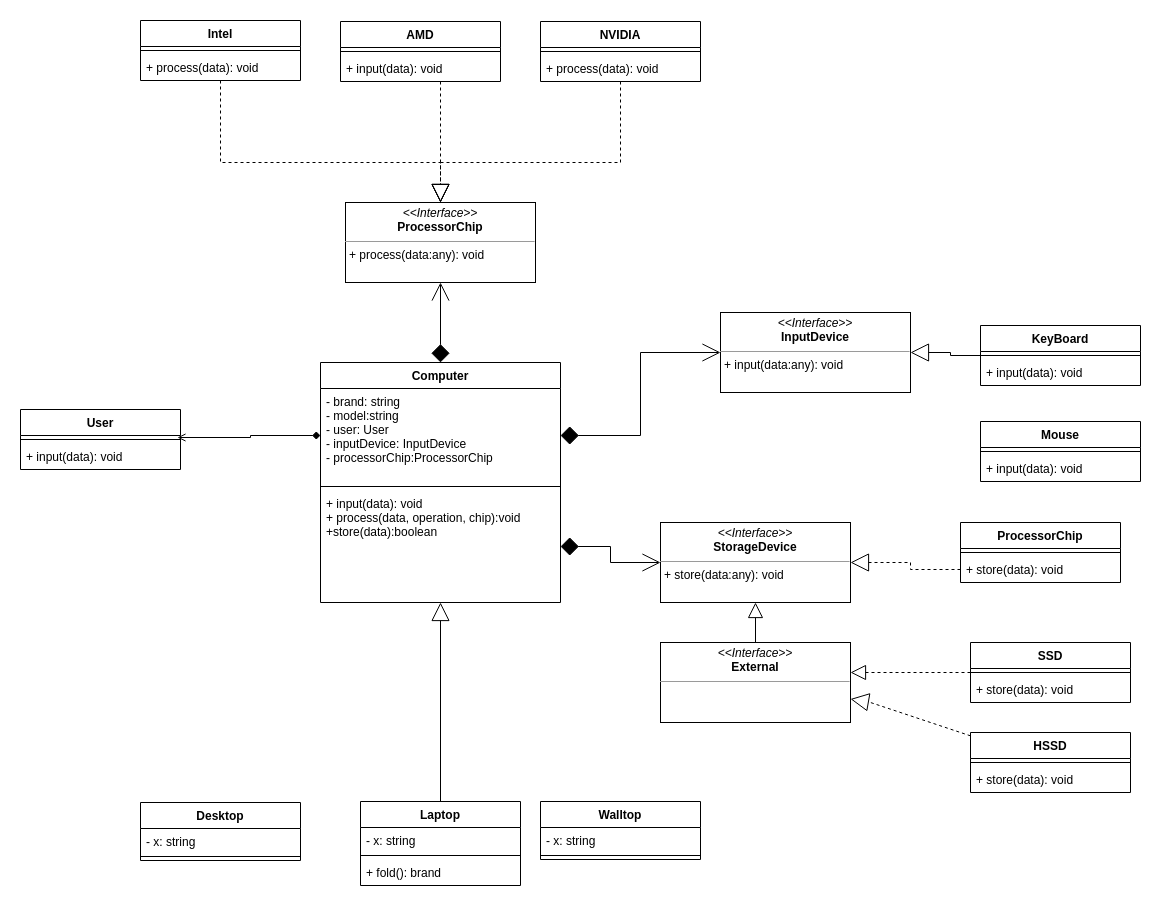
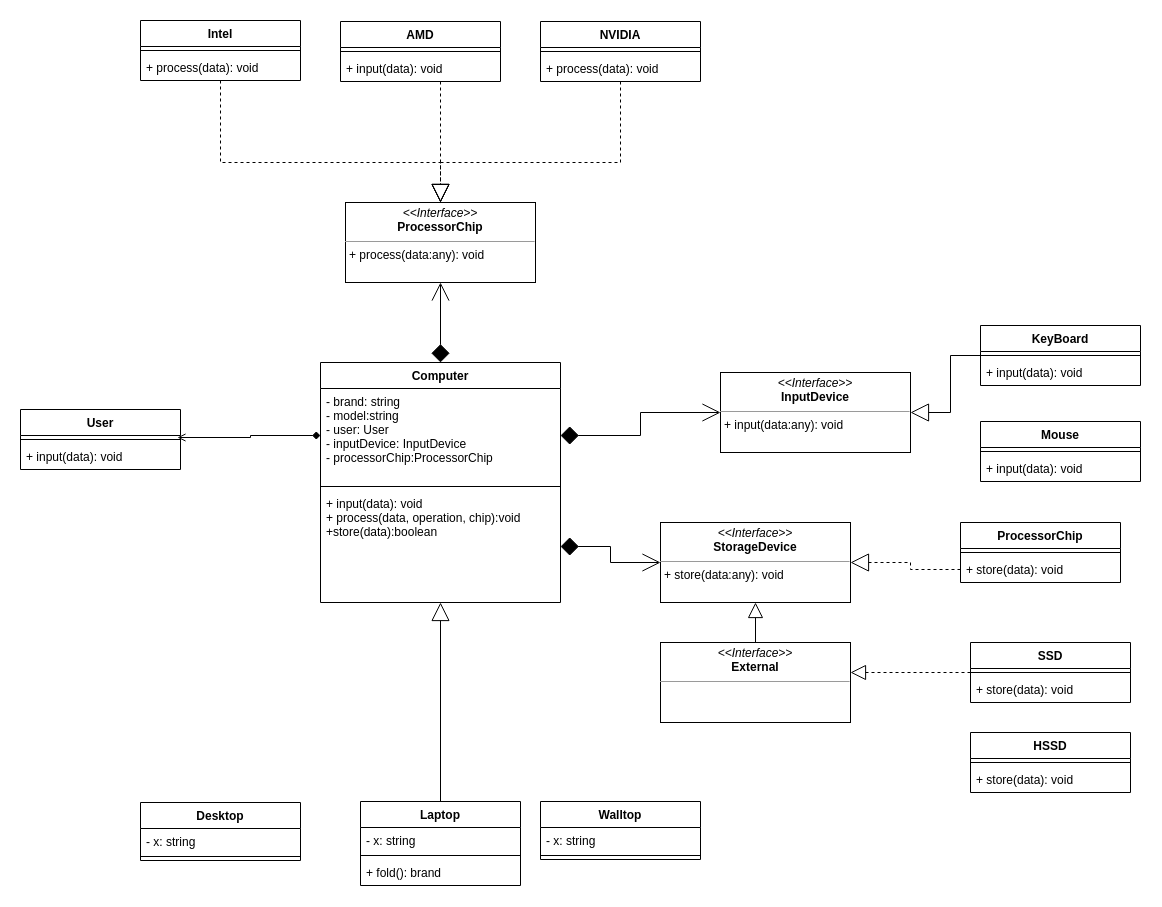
node "<<Interface>> InputDevice + input(data:any): void": moved (816, 353) -> (816, 413)
edge "HSSD" -> "<<Interface>> External": removed
